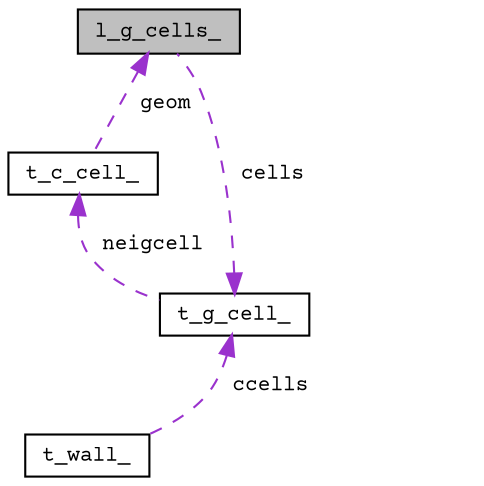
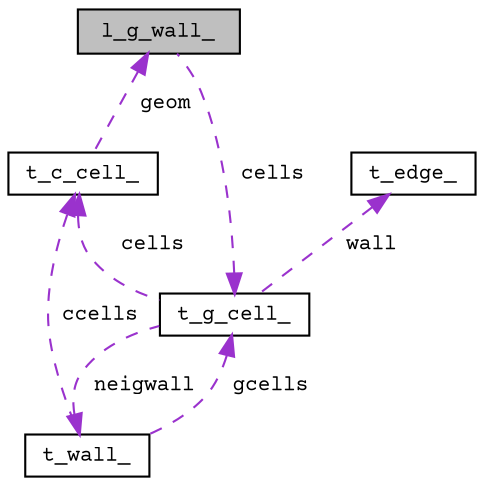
node "l_g_cells_": label "l_g_cells_" -> "l_g_wall_"
node "t_edge_": added
edge "t_g_cell_" -> "t_c_cell_": label " neigcell" -> " cells"
edge "t_wall_" -> "t_c_cell_": added, label "ccells"
edge "t_g_cell_" -> "t_wall_": added, label "neigwall"
edge "t_wall_" -> "t_g_cell_": label " ccells" -> " gcells"
